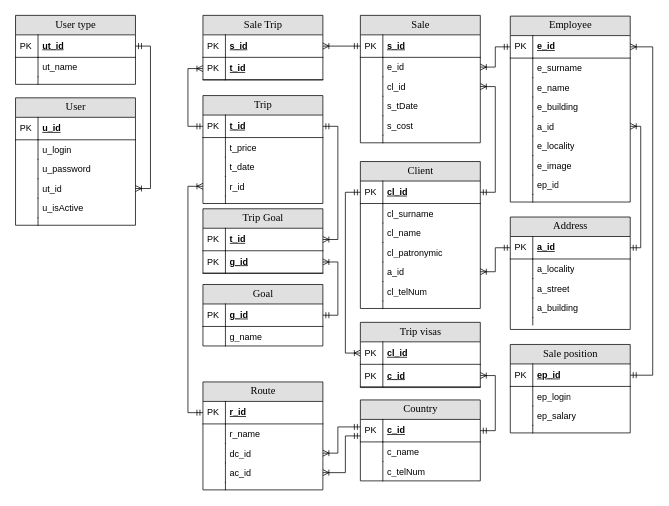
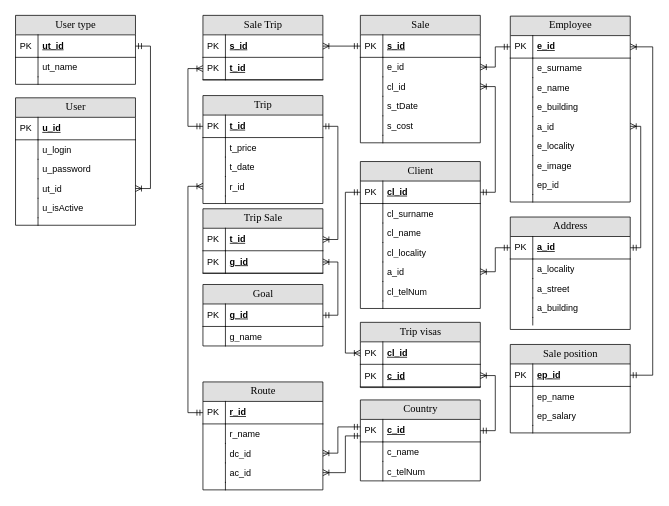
node "Trip Goal": label "Trip Goal" -> "Trip Sale"
node "cl_patronymic": label "cl_patronymic" -> "cl_locality"
node "ep_login": label "ep_login" -> "ep_name"
